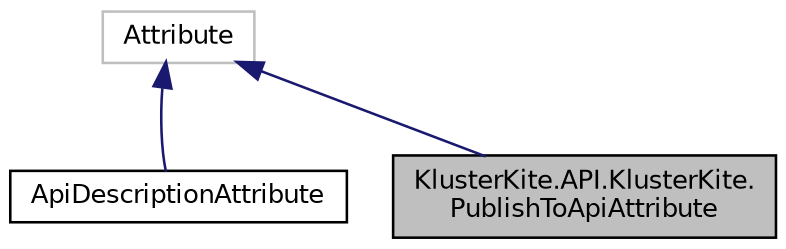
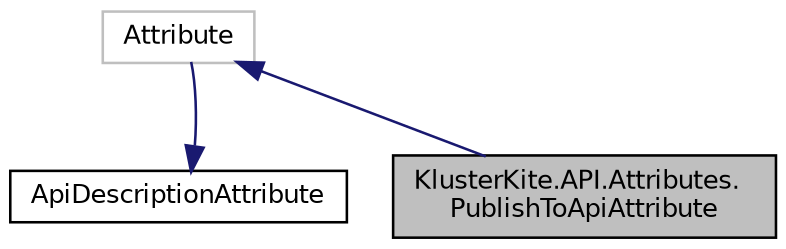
edge "ApiDescriptionAttribute" -> "Attribute": reversed
node "KlusterKite.API.KlusterKite. PublishToApiAttribute": label "KlusterKite.API.KlusterKite. PublishToApiAttribute" -> "KlusterKite.API.Attributes. PublishToApiAttribute"
